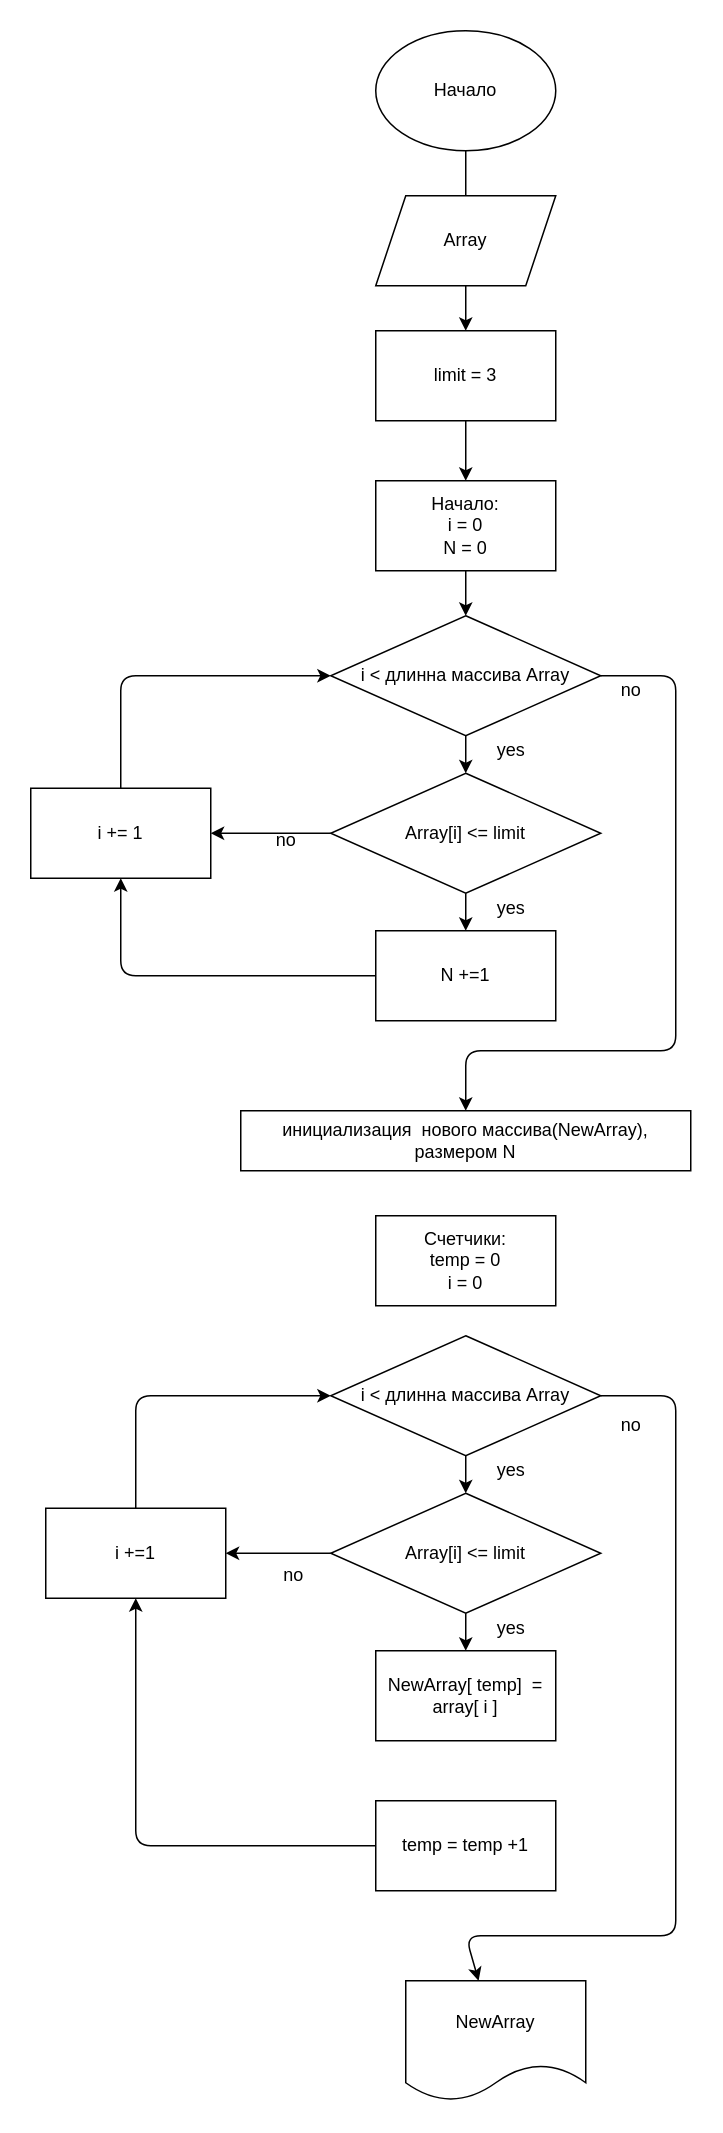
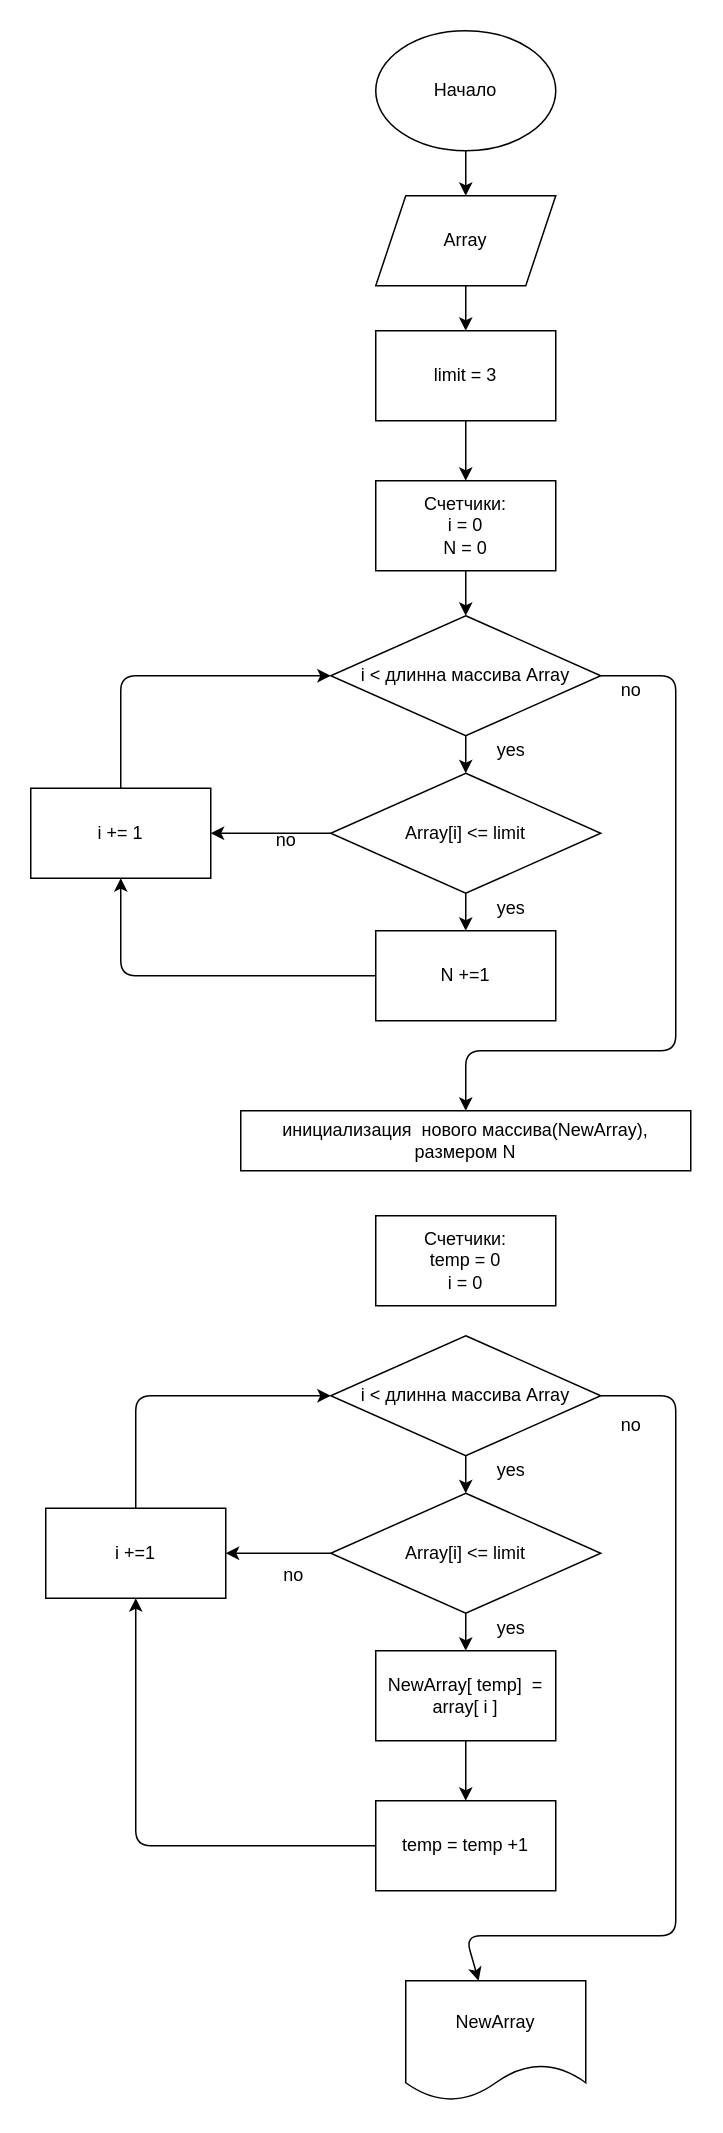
edge "Начало" -- "Array": arrowhead none -> classic
node "Начало: i = 0 N = 0": label "Начало: i = 0 N = 0" -> "Счетчики: i = 0 N = 0"
edge "NewArray[ temp] = array[ i ]" -> "temp = temp +1": added
